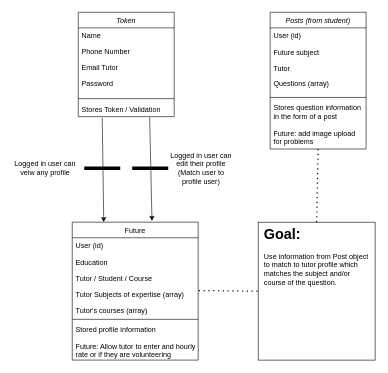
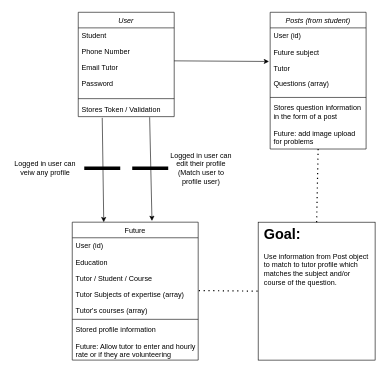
node "Token": label "Token" -> "User"
node "Name": label "Name" -> "Student"
edge "Email Tutor Password" -> "Tutor": added
